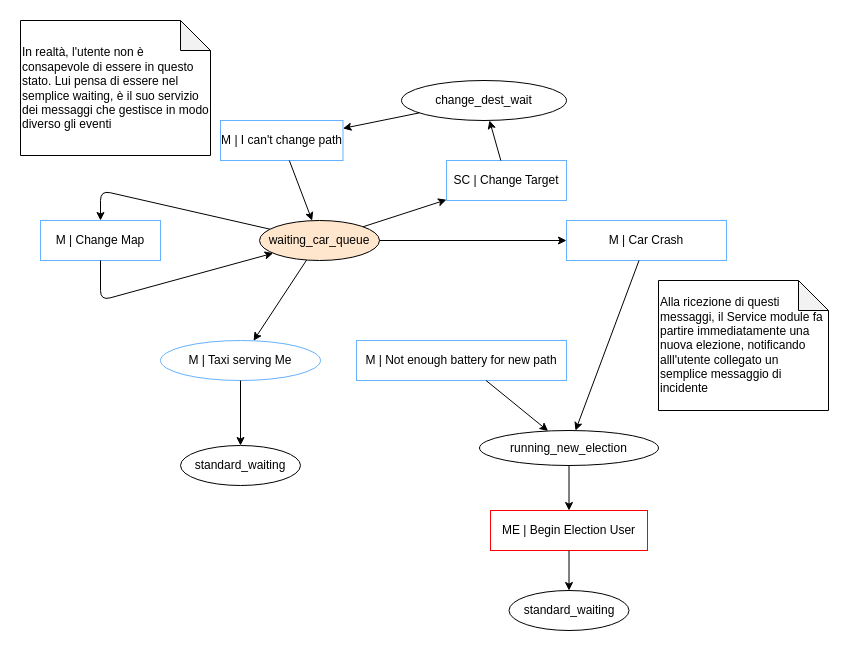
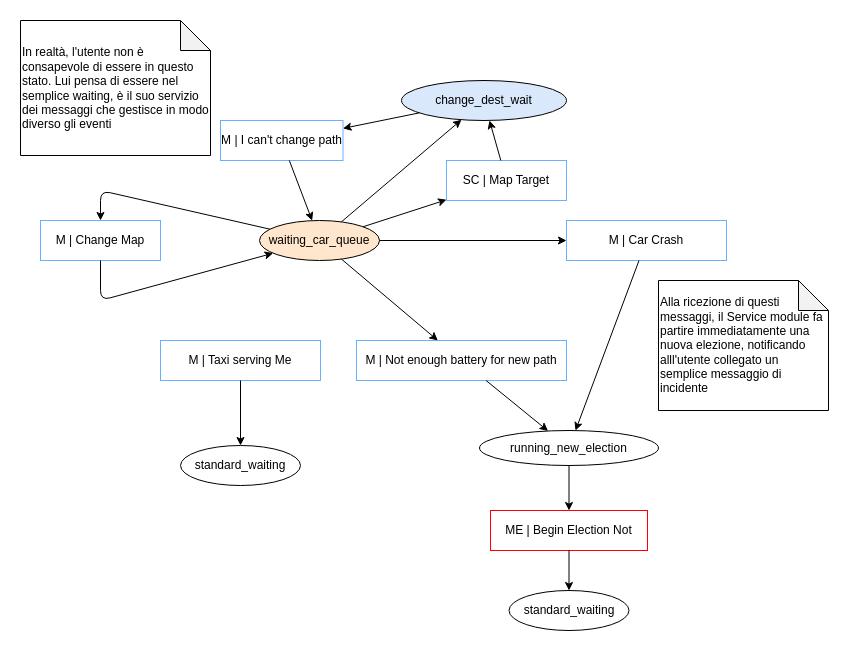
node "change_dest_wait": fillcolor #ffffff -> #dae8fc
node "SC | Change Target": label "SC | Change Target" -> "SC | Map Target"
edge "waiting_car_queue" -> "M | Not enough battery for new path": added
edge "waiting_car_queue" -> "M | Taxi serving Me": now "waiting_car_queue" -> "change_dest_wait"
node "M | Taxi serving Me": shape ellipse -> rectangle
node "ME | Begin Election User": label "ME | Begin Election User" -> "ME | Begin Election Not"
